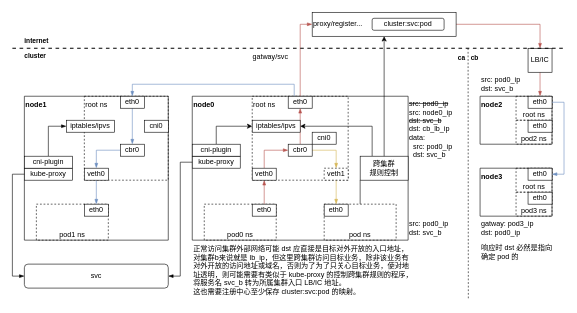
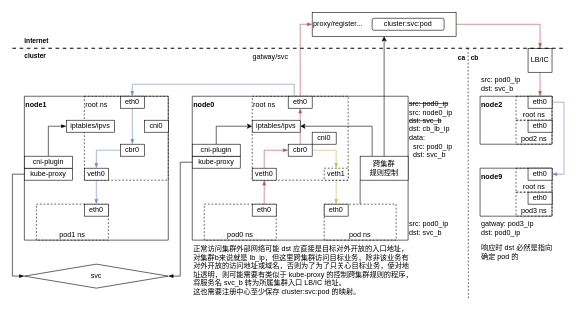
node "node3": label "node3" -> "node9"
node "svc": shape rounded rectangle -> diamond
